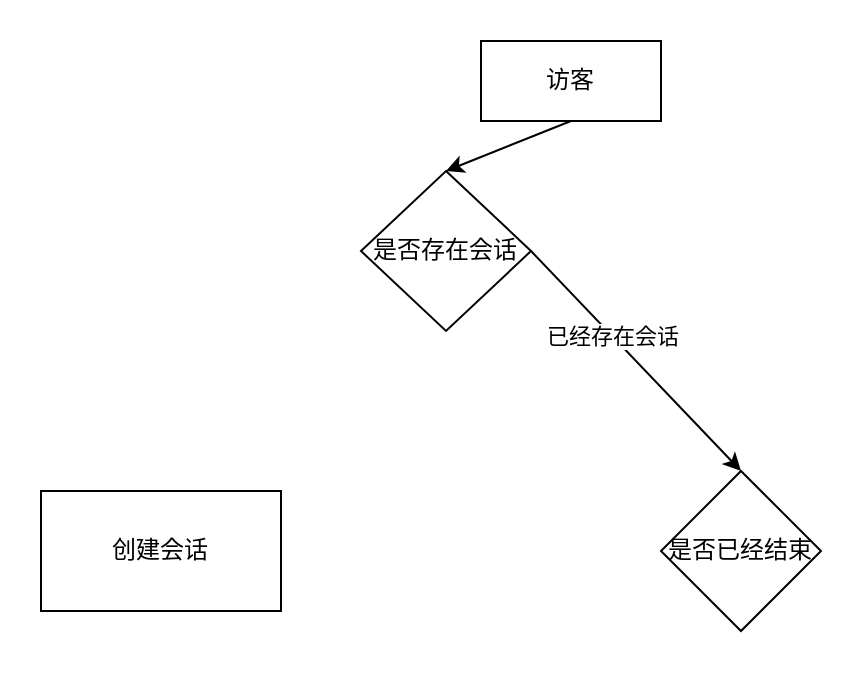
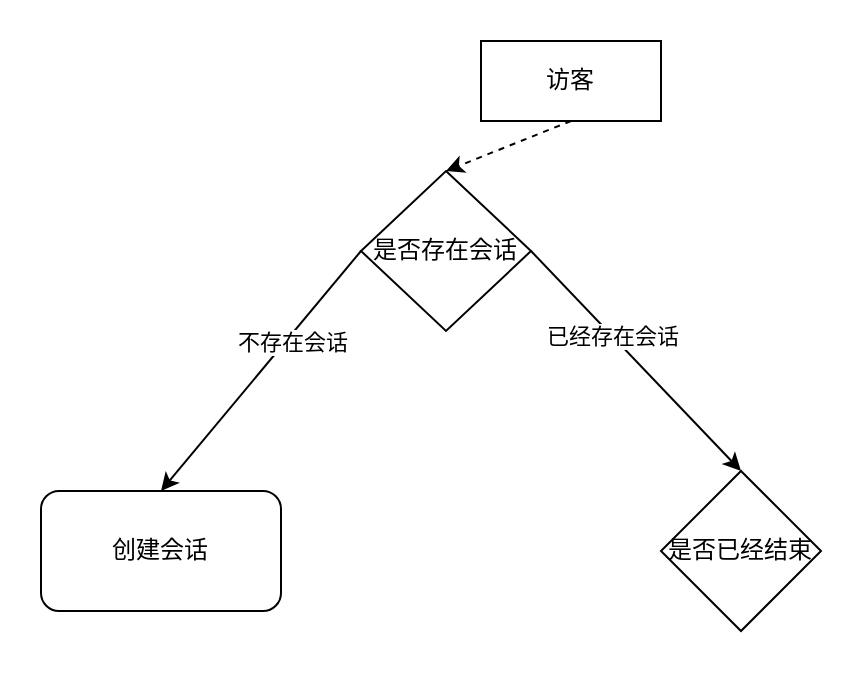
edge "访客" -> "是否存在会话": style solid -> dashed
edge "是否存在会话" -> "创建会话": added, label "不存在会话"
node "创建会话": shape rectangle -> rounded rectangle
